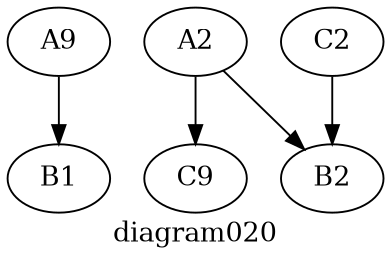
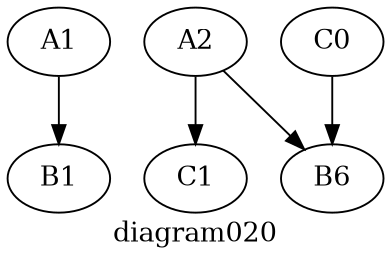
node "A9": label "A9" -> "A1"
node "C2": label "C2" -> "C0"
node "C9": label "C9" -> "C1"
node "B2": label "B2" -> "B6"
